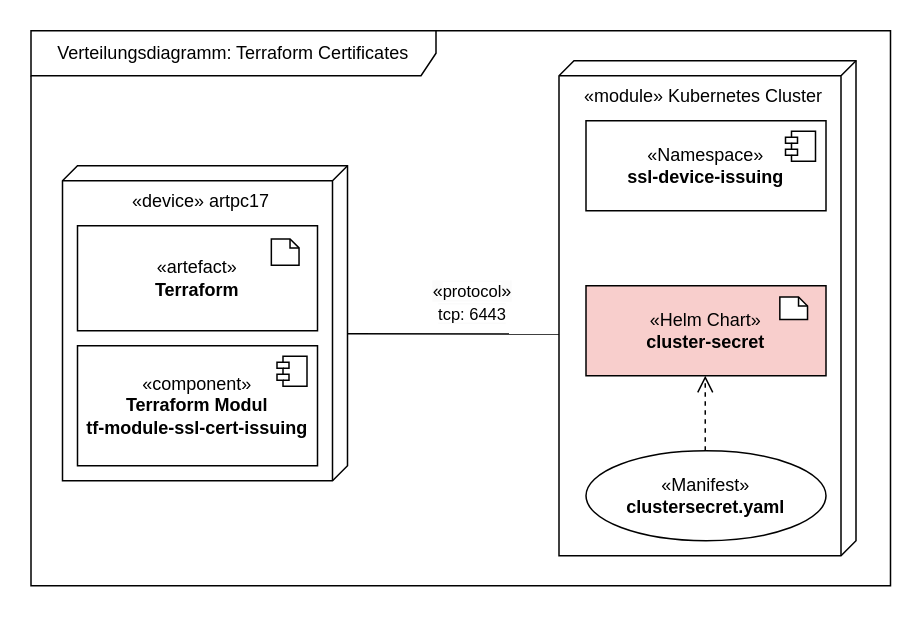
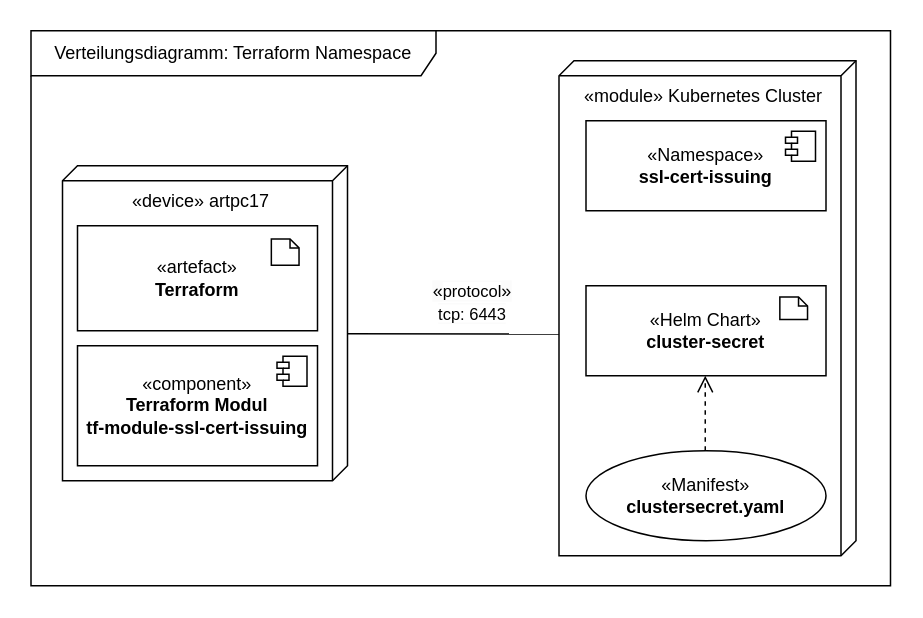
node "Verteilungsdiagramm: Terraform Certificates": label "Verteilungsdiagramm: Terraform Certificates" -> "Verteilungsdiagramm: Terraform Namespace"
node "«Namespace» ssl-device-issuing": label "«Namespace» ssl-device-issuing" -> "«Namespace» ssl-cert-issuing"
node "«Helm Chart» cluster-secret": fillcolor #f8cecc -> #ffffff
